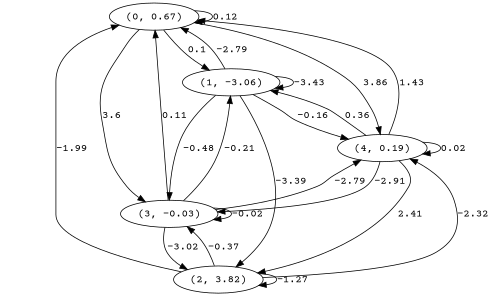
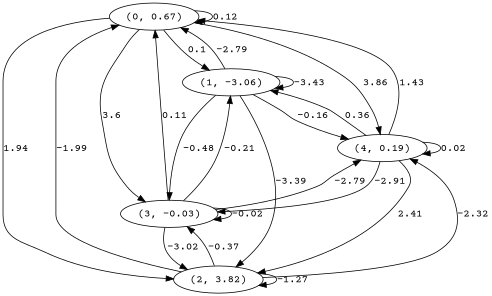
edge "(0, 0.67)" -> "(2, 3.82)": added, label "1.94"
